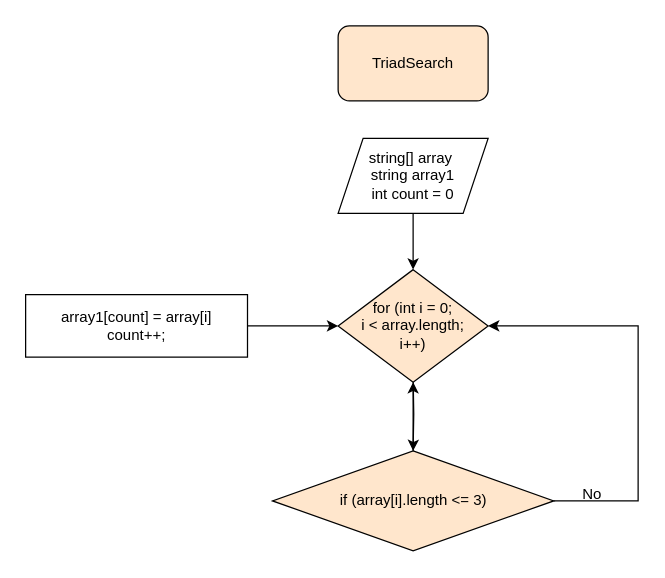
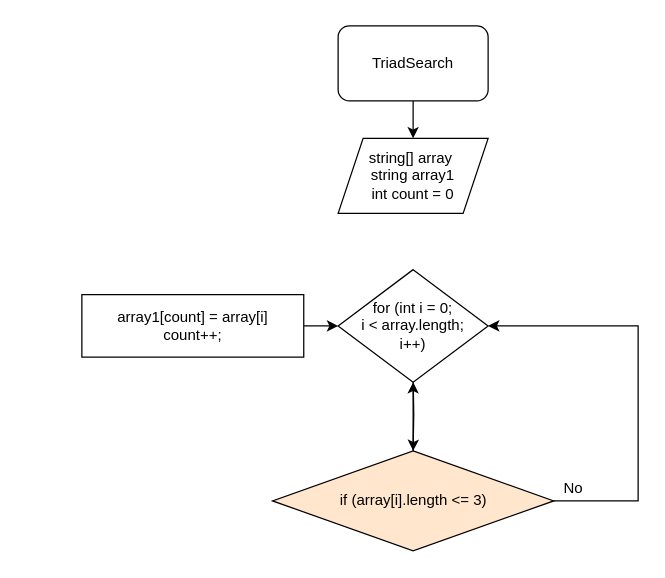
node "TriadSearch": fillcolor #ffe6cc -> #ffffff
edge "TriadSearch" -> "string[] array string array1 int count = 0": added
edge "string[] array string array1 int count = 0" -> "for (int i = 0; i < array.length; i++)": removed
node "array1[count] = array[i] count++;": moved (137, 326) -> (193, 326)
node "for (int i = 0; i < array.length; i++)": fillcolor #ffe6cc -> #ffffff
node "No": moved (591, 494) -> (573, 488)
